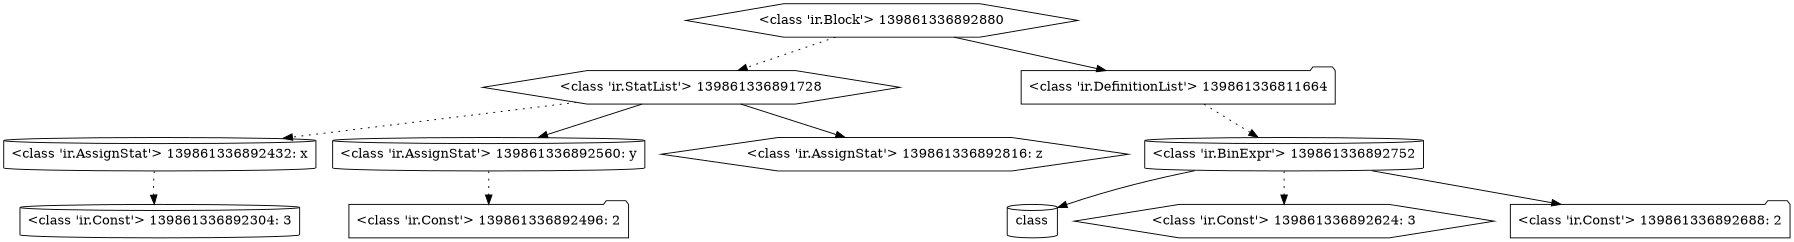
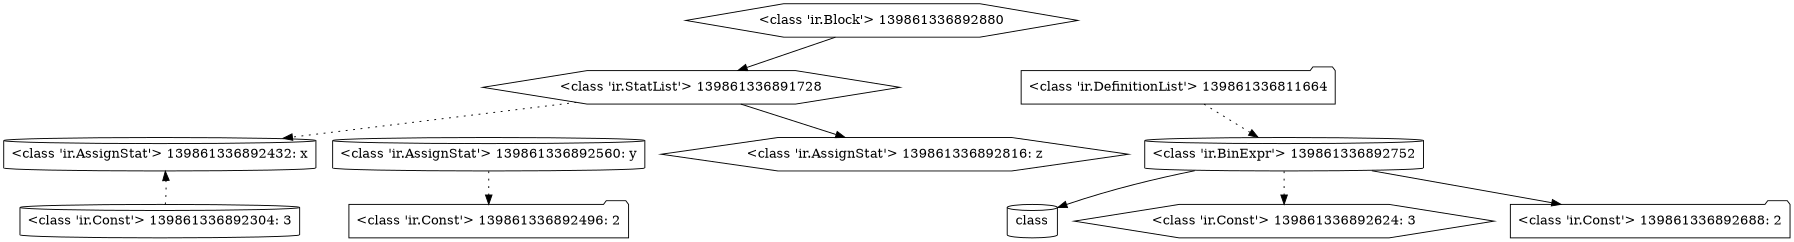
edge "<class 'ir.Block'> 139861336892880" -> "<class 'ir.StatList'> 139861336891728": style dotted -> solid
edge "<class 'ir.Block'> 139861336892880" -> "<class 'ir.DefinitionList'> 139861336811664": removed
edge "<class 'ir.StatList'> 139861336891728" -> "<class 'ir.AssignStat'> 139861336892560: y": removed
edge "<class 'ir.AssignStat'> 139861336892432: x" -> "<class 'ir.Const'> 139861336892304: 3": reversed
